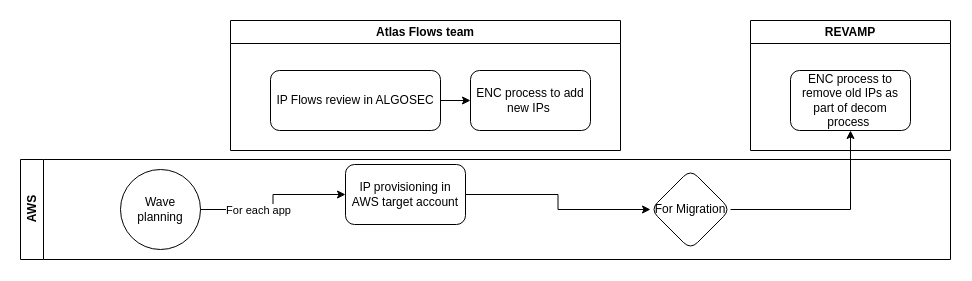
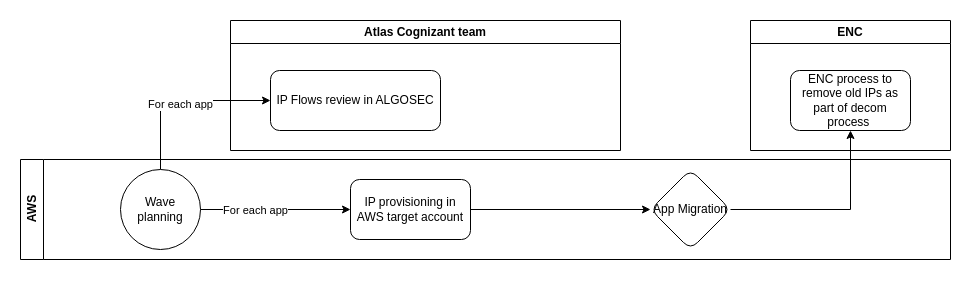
node "Atlas Flows team": label "Atlas Flows team" -> "Atlas Cognizant team"
node "REVAMP": label "REVAMP" -> "ENC"
edge "Wave planning" -> "IP Flows review in ALGOSEC": added, label "For each app"
edge "IP Flows review in ALGOSEC" -> "ENC process to add new IPs": removed
node "ENC process to add new IPs": removed
node "IP provisioning in AWS target account": moved (406, 195) -> (411, 210)
node "For Migration": label "For Migration" -> "App Migration"
